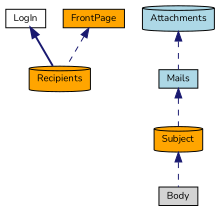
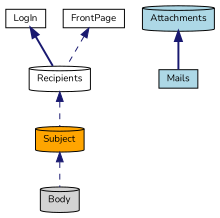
node "FrontPage": fillcolor orange -> white
edge "Mails" -> "Attachments": style dashed -> bold
node "Recipients": fillcolor orange -> white
edge "Subject" -> "Mails": now "Subject" -> "Recipients"
node "Body": shape box -> cylinder
